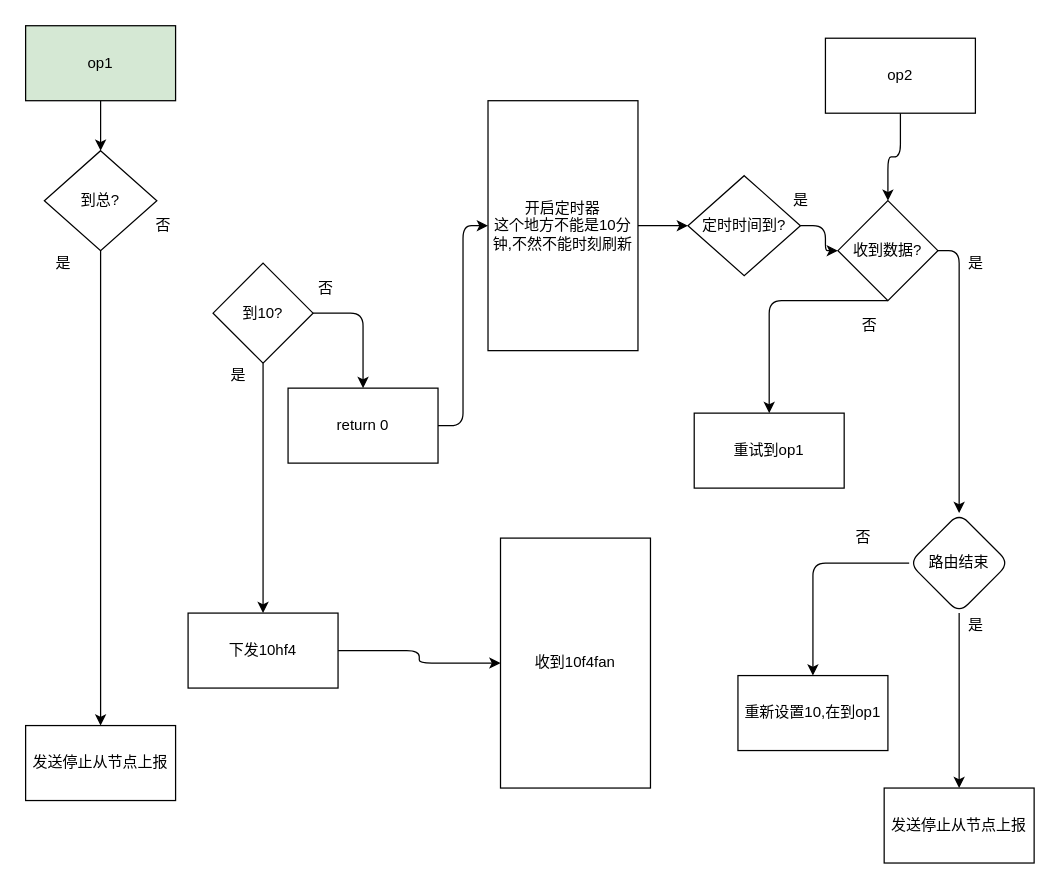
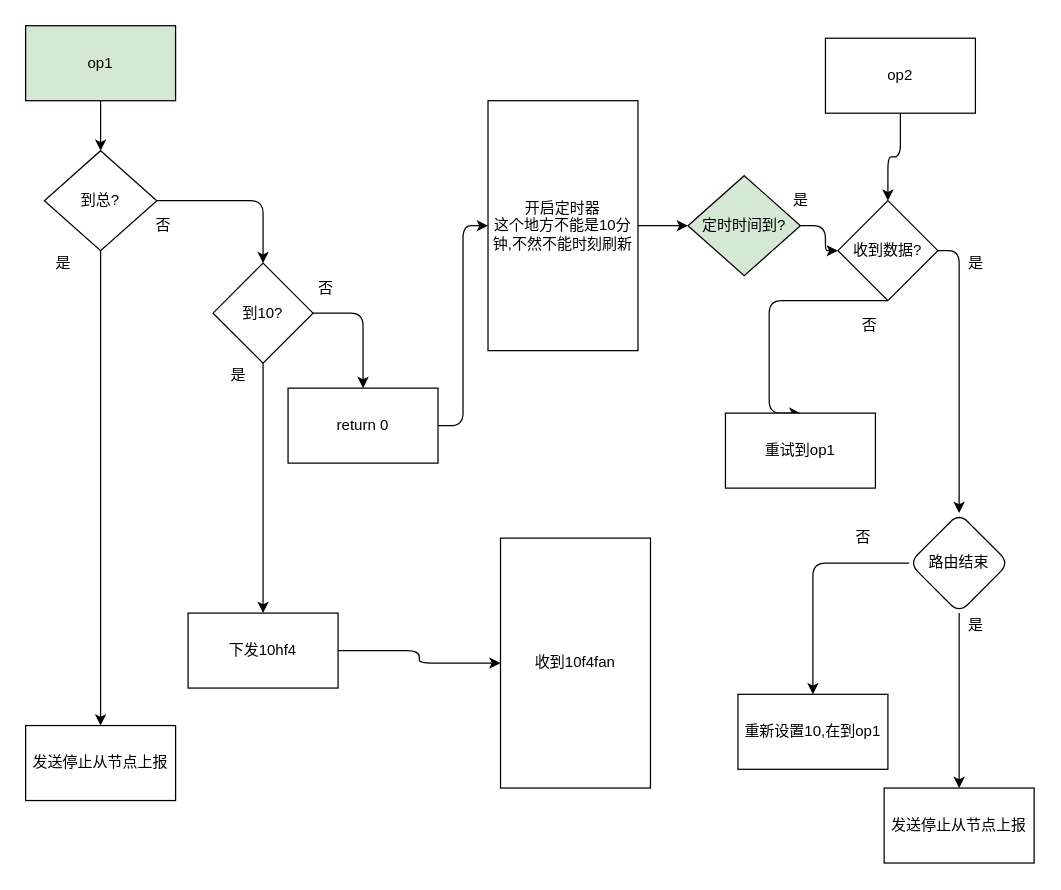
edge "到总?" -> "到10?": added
node "定时时间到?": fillcolor #ffffff -> #d5e8d4
node "重试到op1": moved (769, 451) -> (801, 451)
node "重新设置10,在到op1": moved (813, 713) -> (813, 732)
